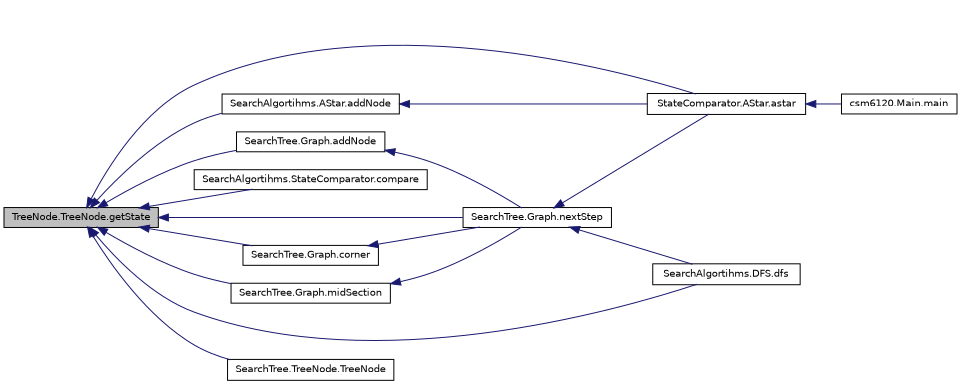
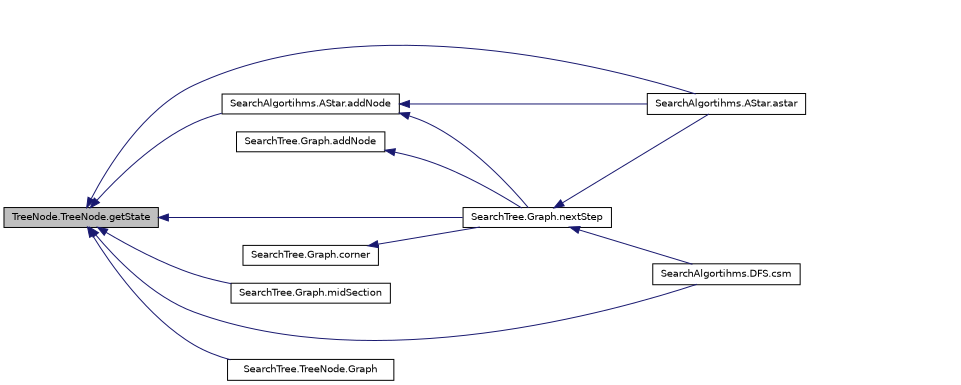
node "StateComparator.AStar.astar": label "StateComparator.AStar.astar" -> "SearchAlgortihms.AStar.astar"
node "csm6120.Main.main": removed
edge "SearchTree.Graph.addNode" -> "TreeNode.TreeNode.getState": removed
node "SearchAlgortihms.StateComparator.compare": removed
edge "SearchTree.Graph.corner" -> "TreeNode.TreeNode.getState": removed
edge "SearchTree.Graph.nextStep" -> "SearchTree.Graph.midSection": now "SearchTree.Graph.nextStep" -> "SearchAlgortihms.AStar.addNode"
node "SearchAlgortihms.DFS.dfs": label "SearchAlgortihms.DFS.dfs" -> "SearchAlgortihms.DFS.csm"
node "SearchTree.TreeNode.TreeNode": label "SearchTree.TreeNode.TreeNode" -> "SearchTree.TreeNode.Graph"
